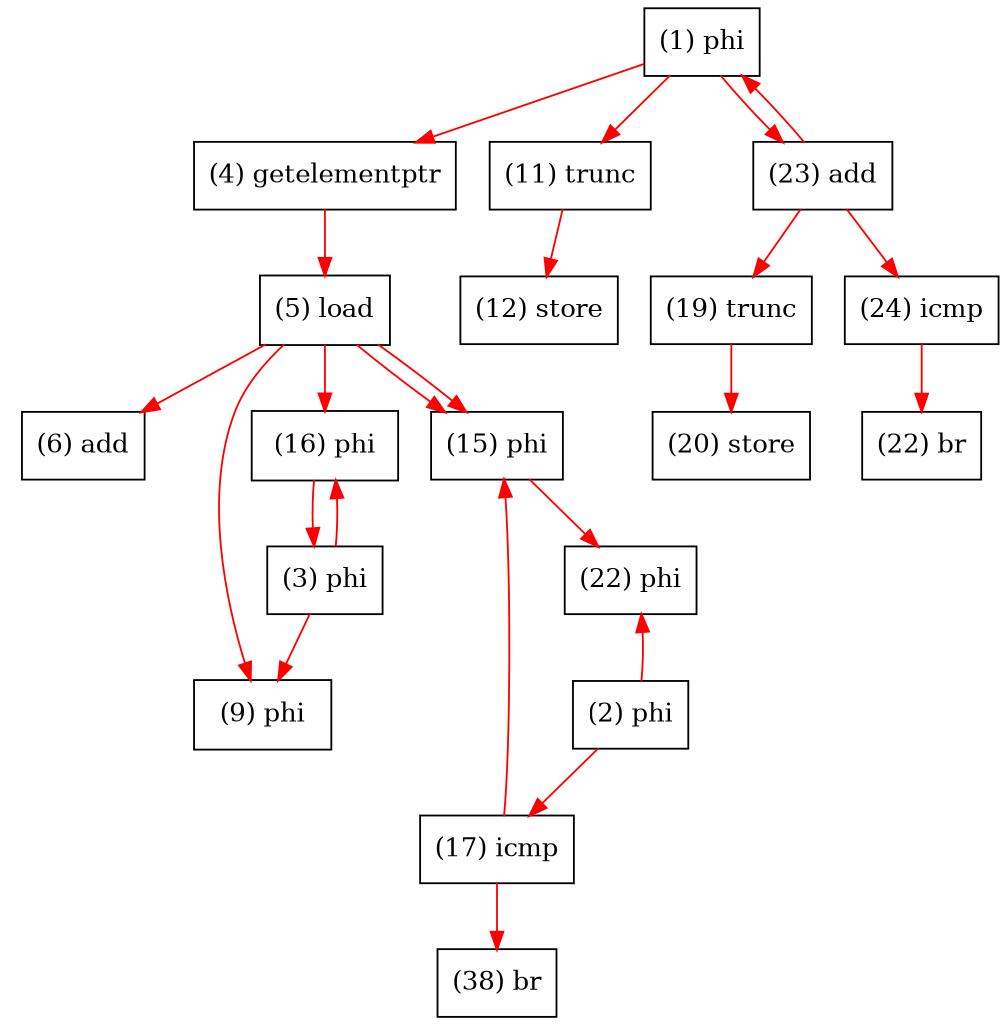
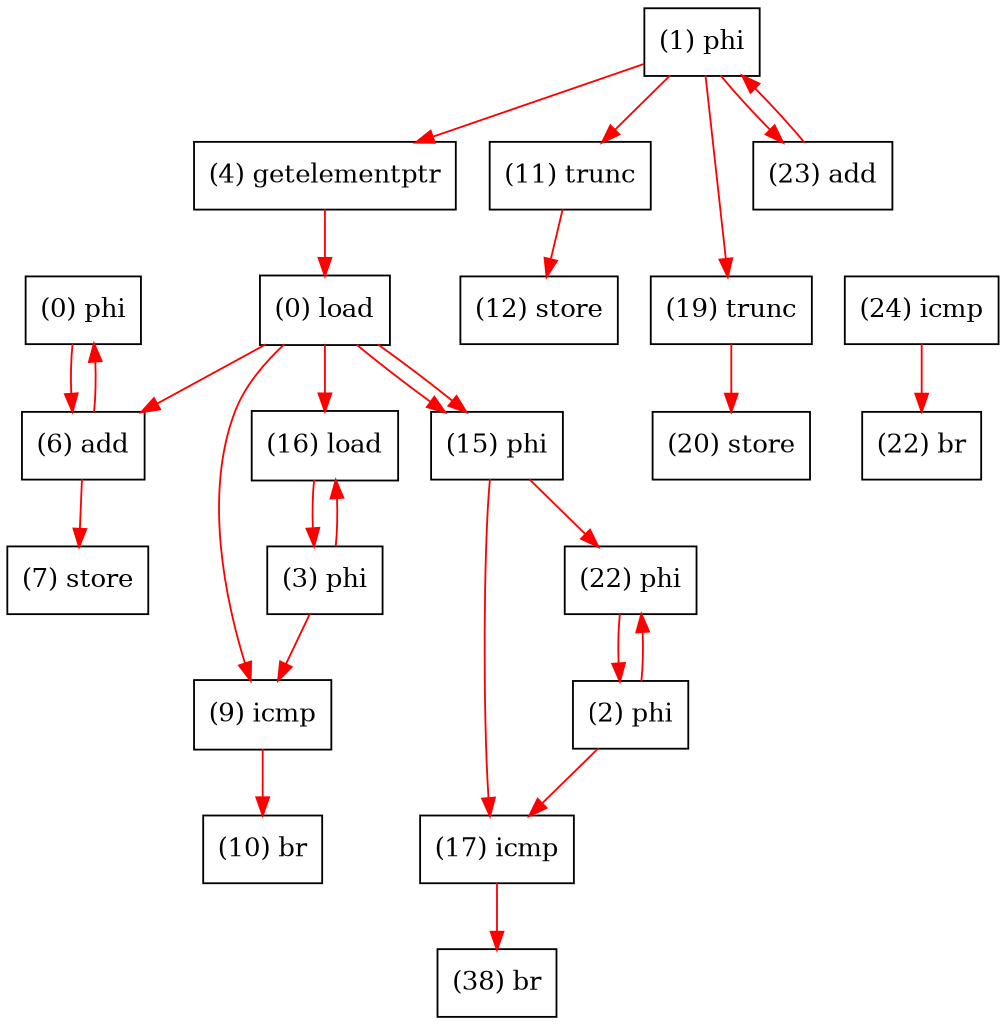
edge "(23) add" -> "(19) trunc": now "(1) phi" -> "(19) trunc"
edge "(23) add" -> "(24) icmp": removed
node "(0) phi": added
node "(5) load": label "(5) load" -> "(0) load"
node "(16) phi": label "(16) phi" -> "(16) load"
node "(7) store": added
edge "(22) phi" -> "(2) phi": added
edge "(17) icmp" -> "(15) phi": reversed
node "(9) phi": label "(9) phi" -> "(9) icmp"
node "(10) br": added
